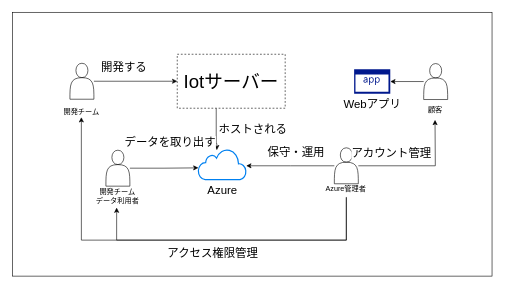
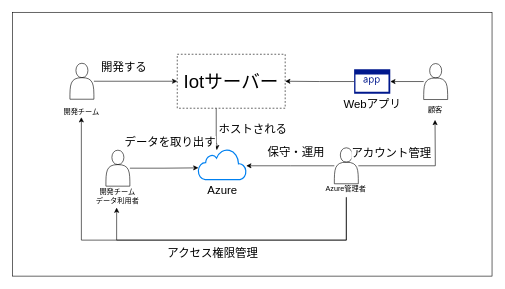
edge "Webアプリ" -> "Iotサーバー": added
